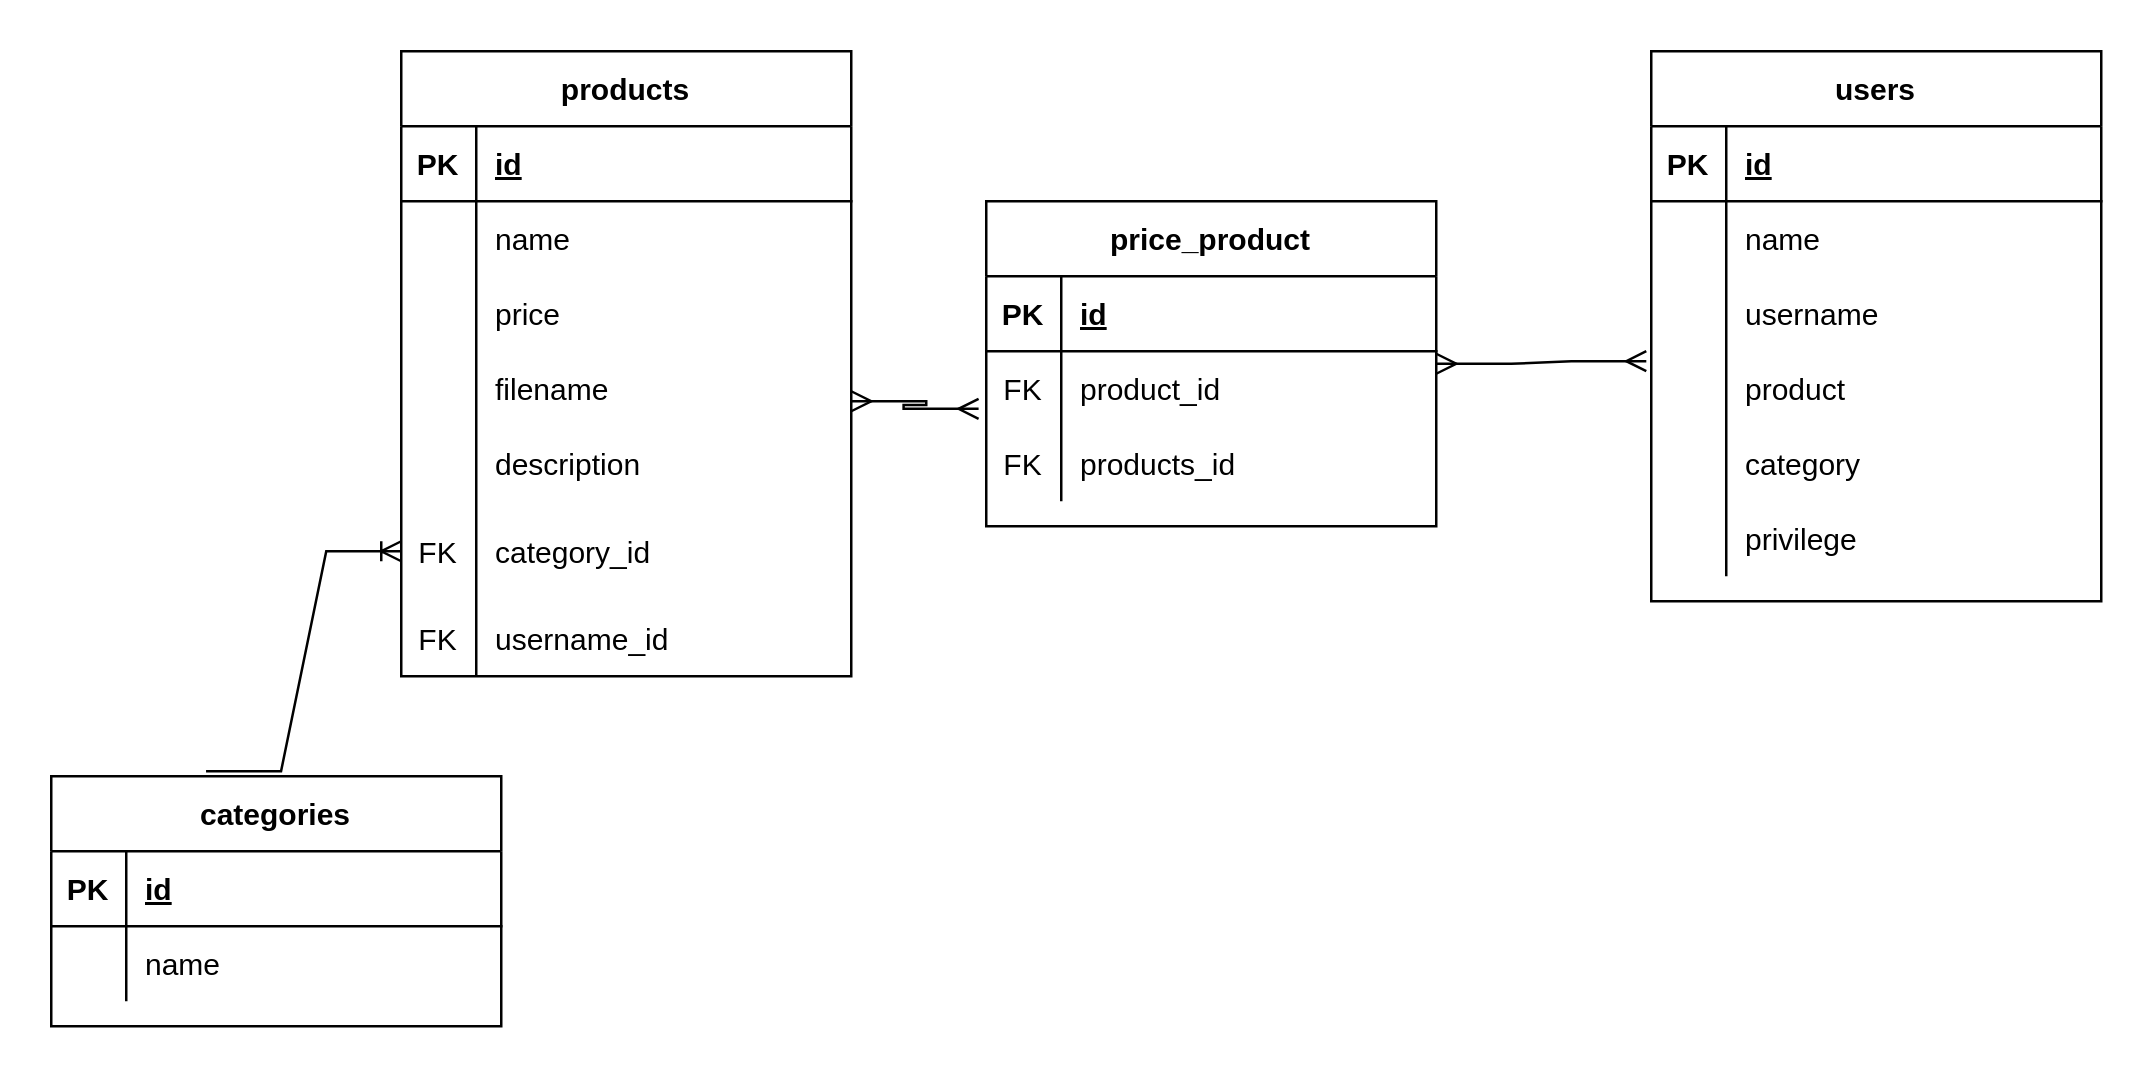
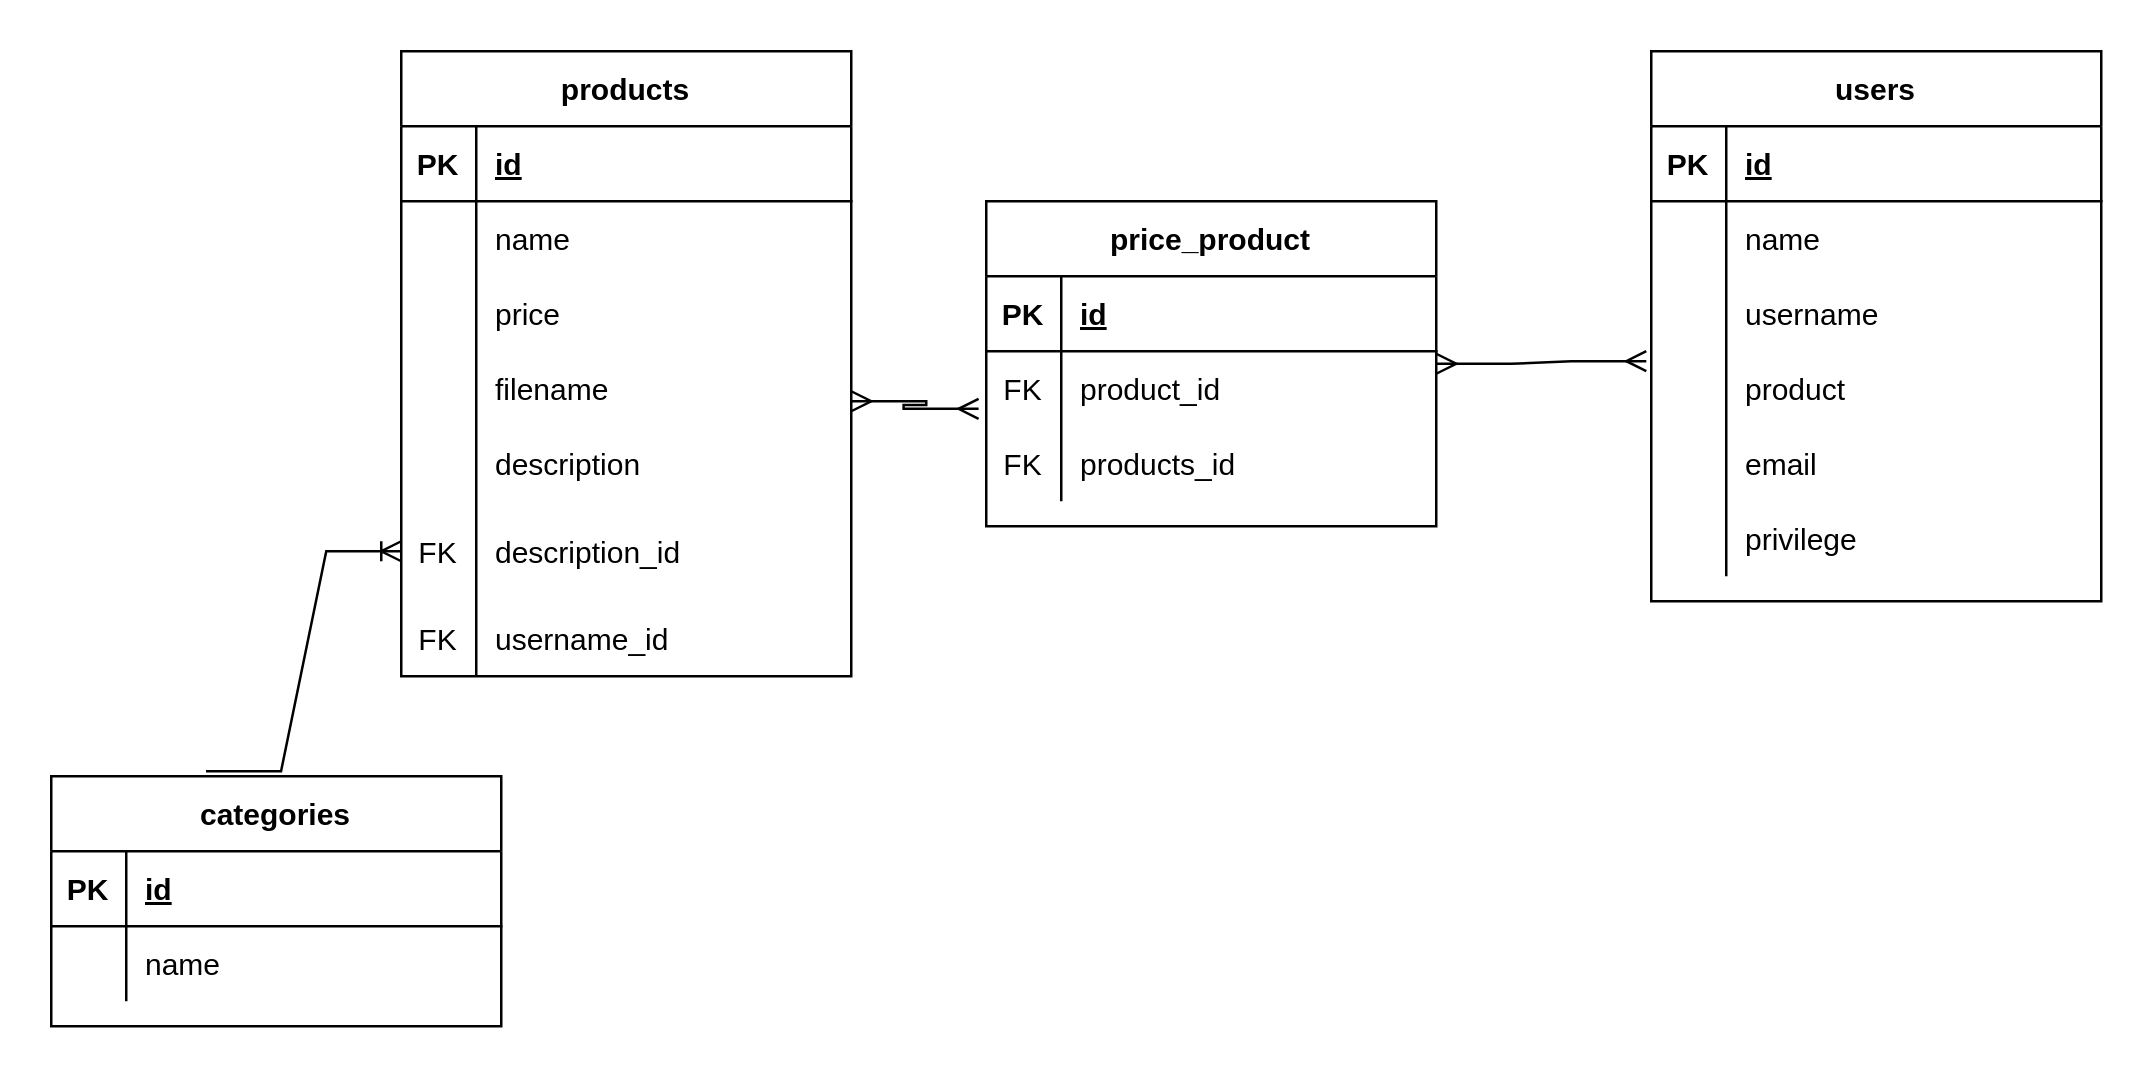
node "category": label "category" -> "email"
node "category_id": label "category_id" -> "description_id"
